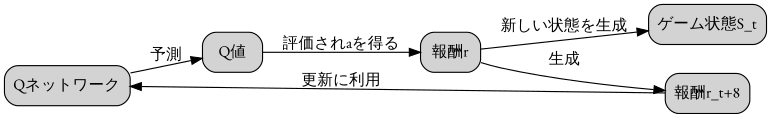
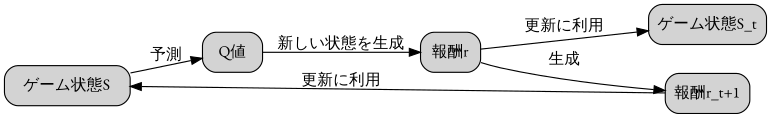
edge "報酬r" -> "ゲーム状態S_t": label "新しい状態を生成" -> "更新に利用"
edge "Q値" -> "報酬r": label "評価されaを得る" -> "新しい状態を生成"
node "Qネットワーク": label "Qネットワーク" -> "ゲーム状態S"
node "報酬r_t+8": label "報酬r_t+8" -> "報酬r_t+1"
